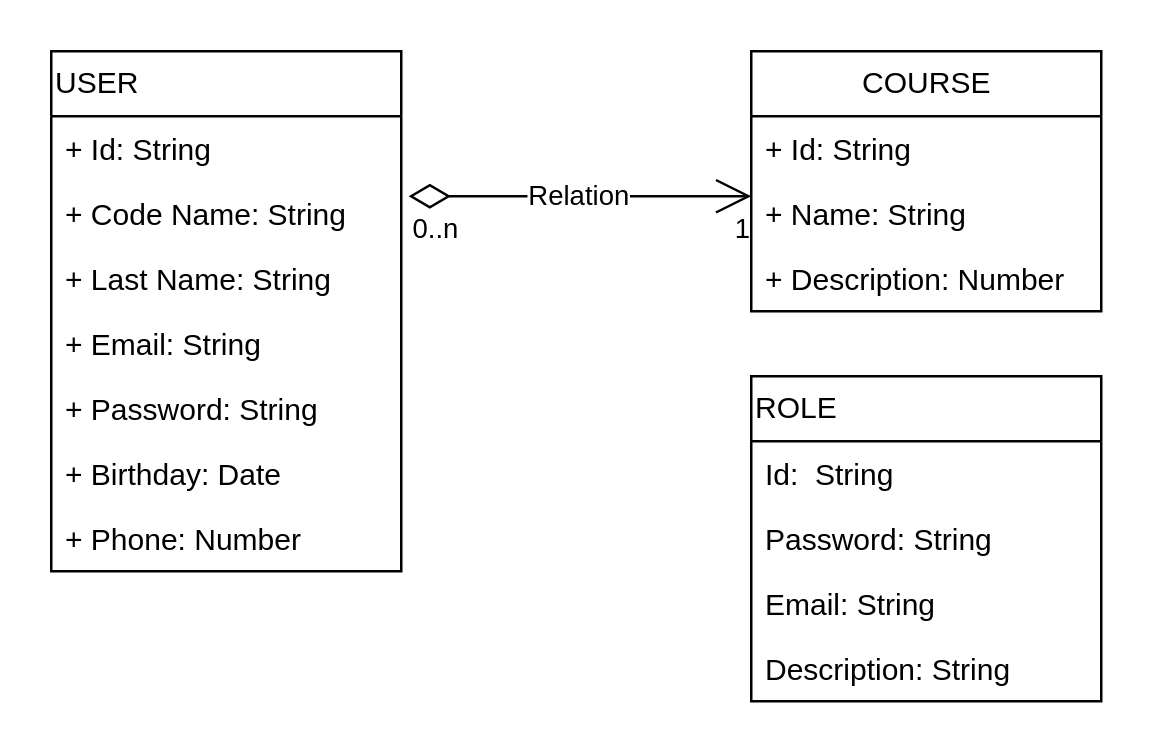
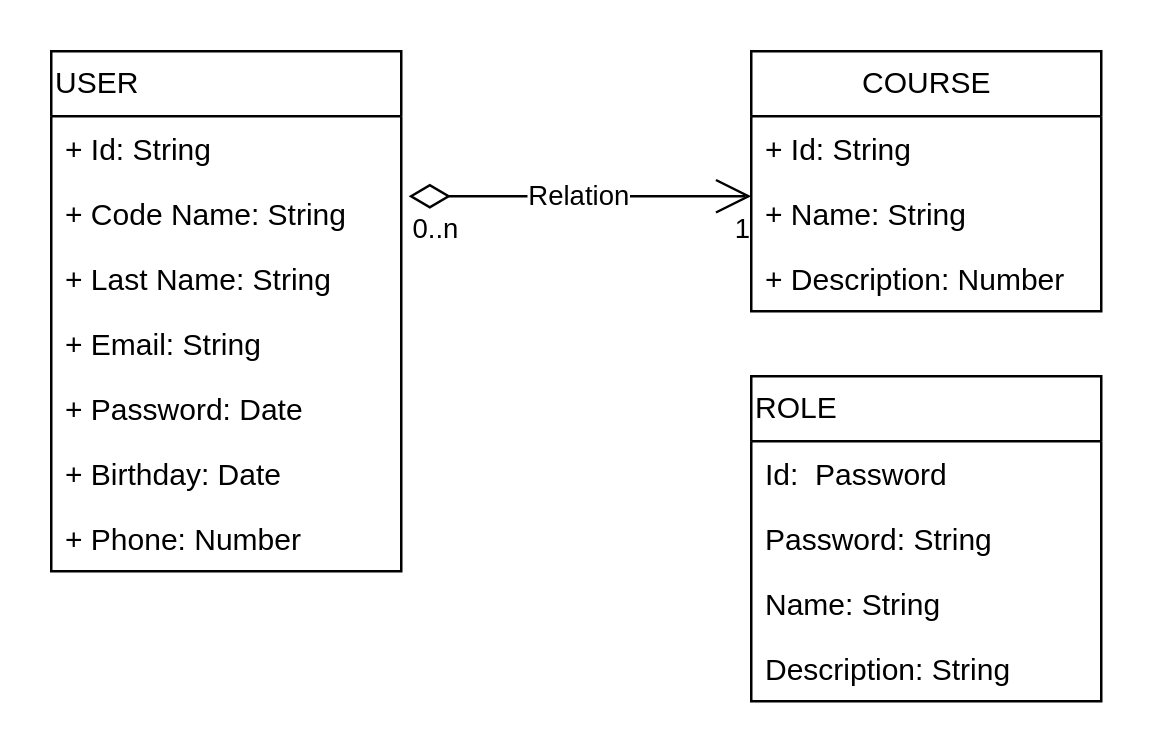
node "+ Password: String": label "+ Password: String" -> "+ Password: Date"
node "Id: String": label "Id: String" -> "Id: Password"
node "Email: String": label "Email: String" -> "Name: String"
